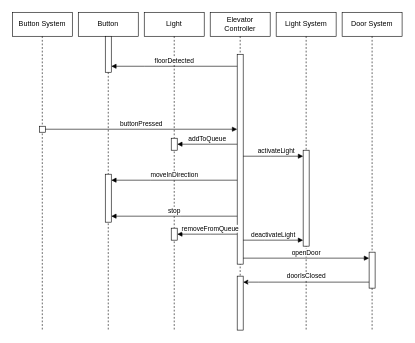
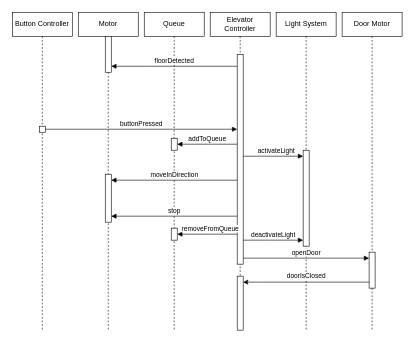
node "Button System": label "Button System" -> "Button Controller"
node "Button": label "Button" -> "Motor"
node "Light": label "Light" -> "Queue"
node "Door System": label "Door System" -> "Door Motor"
